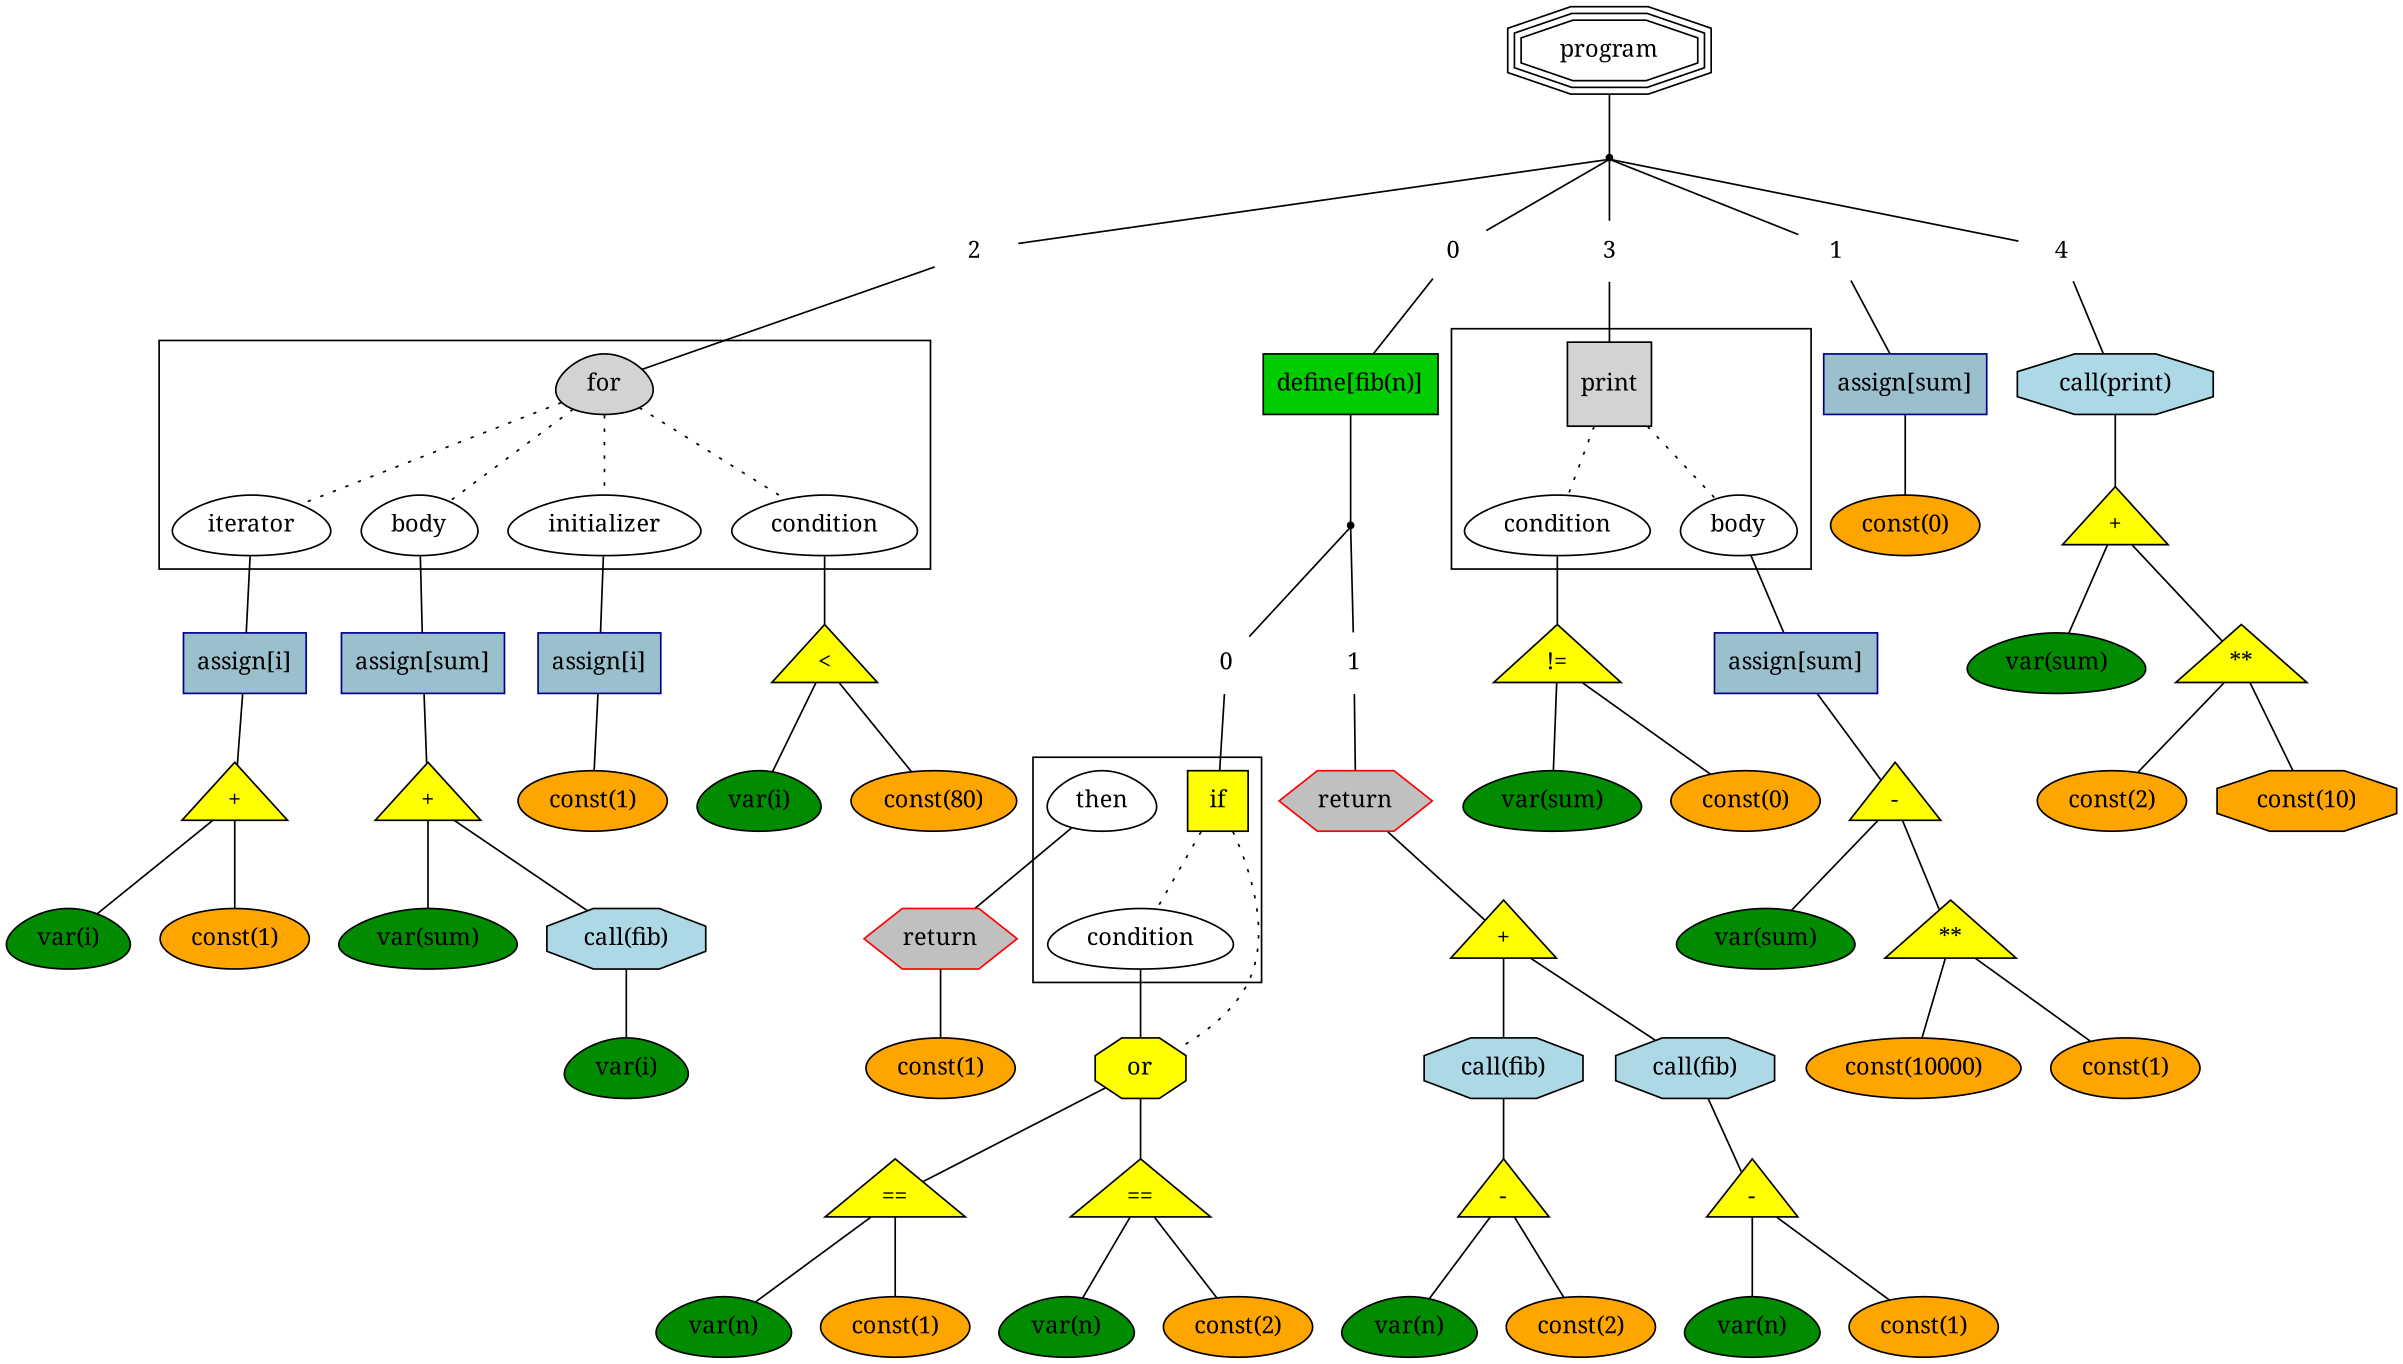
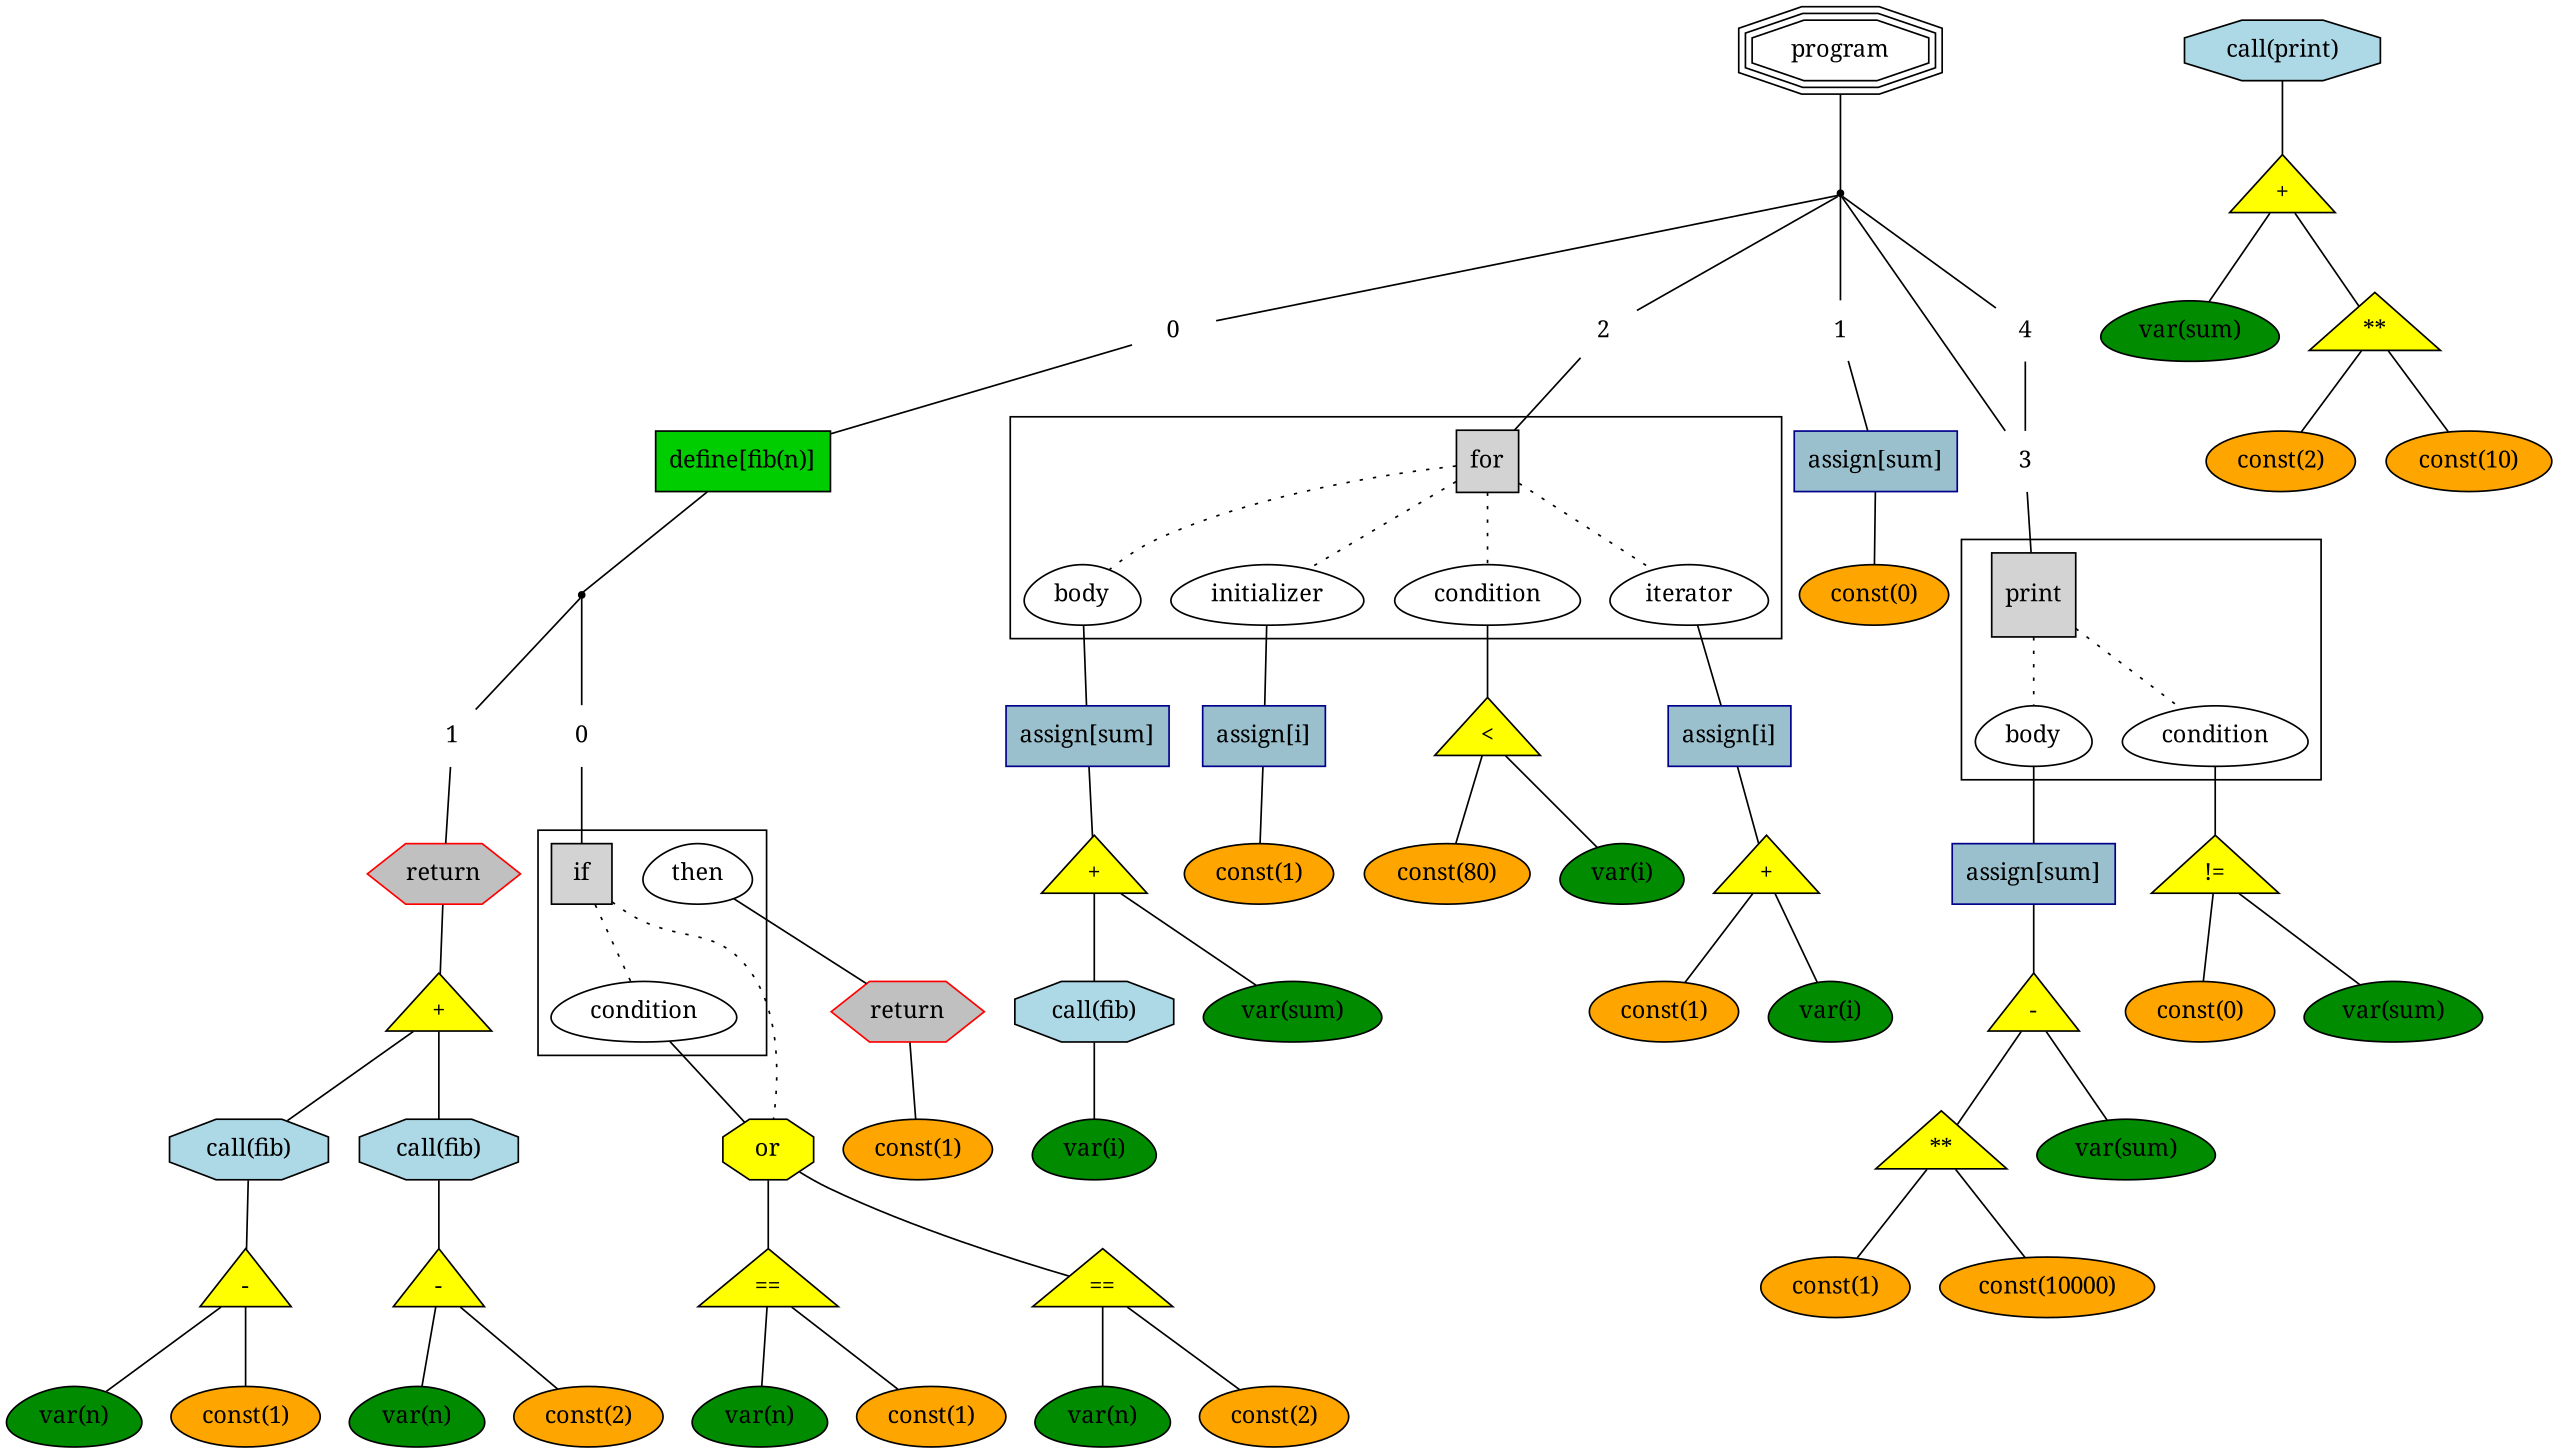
edge "4" -- "call(print)": now "4" -- "3"
node "for": shape egg -> square
node "if": fillcolor yellow -> lightgrey
node "const(10)": shape octagon -> ellipse
